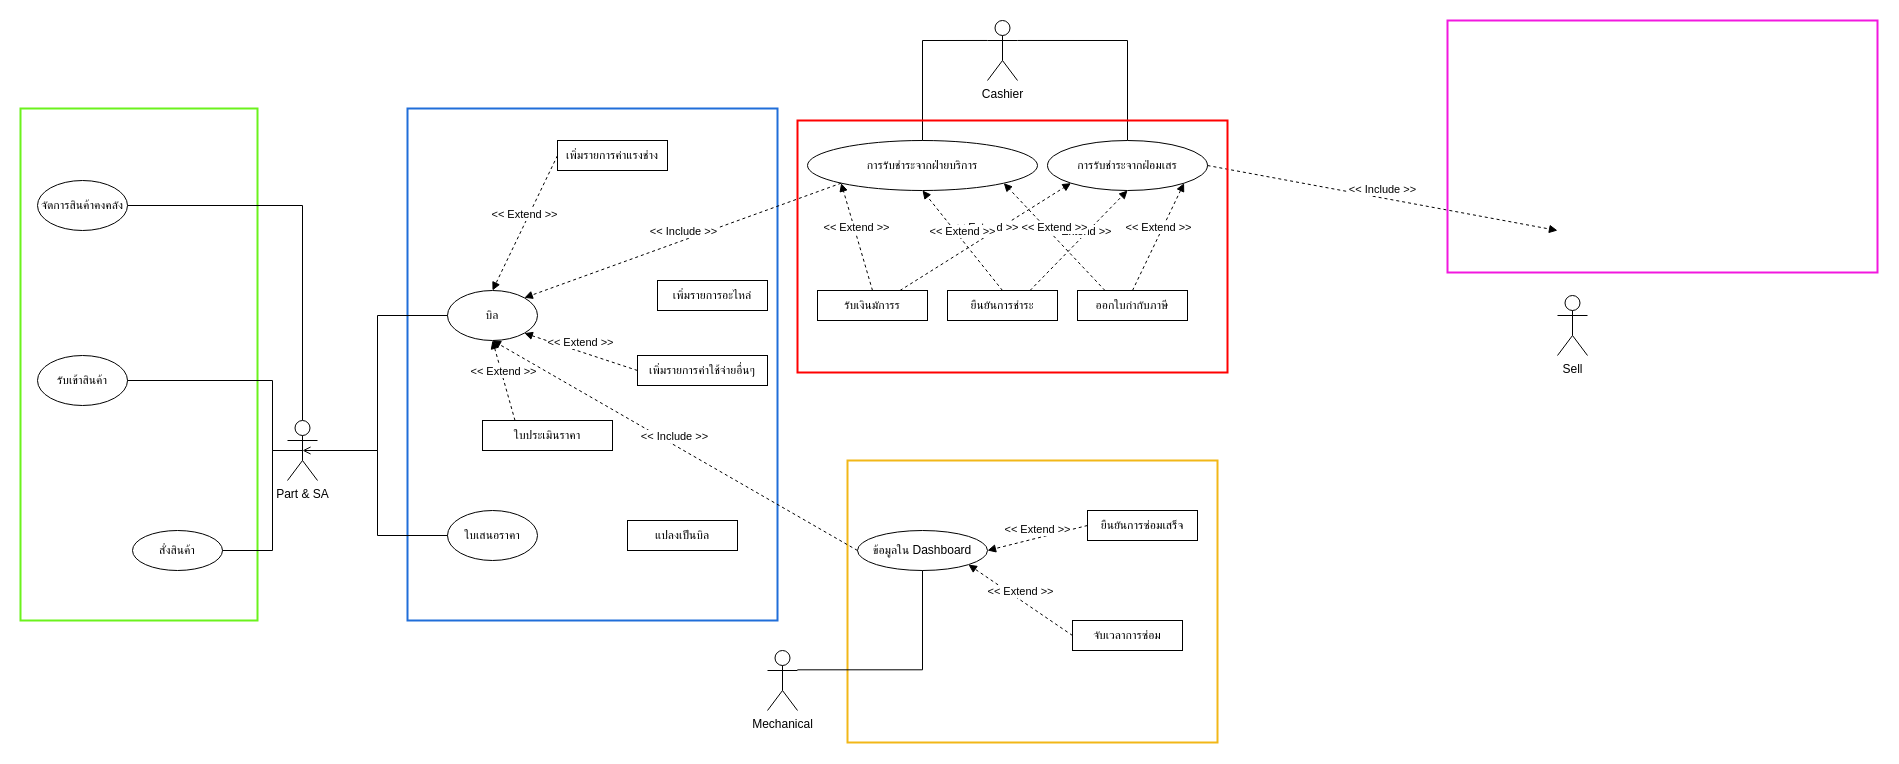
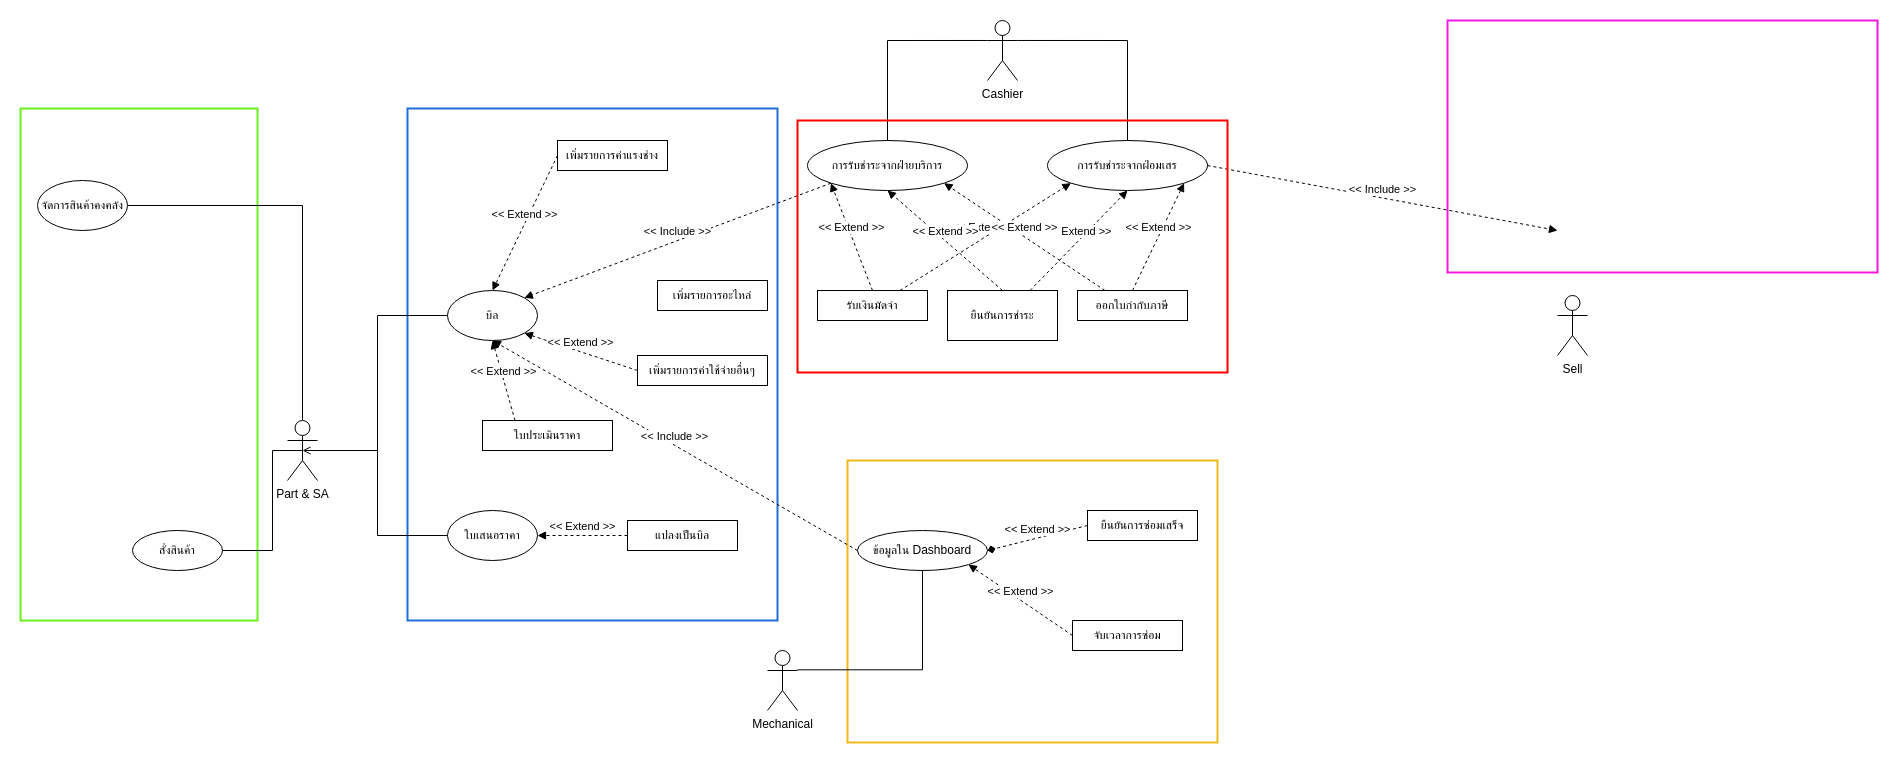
node "การรับชำระจากฝ่ายบริการ": size 230x50 -> 160x50
node "รับเงินมัการร": label "รับเงินมัการร" -> "รับเงินมัดจำ"
node "ยืนยันการชำระ": size 110x30 -> 110x50
node "รับเข้าสินค้า": removed
edge "รับเข้าสินค้า" -- "Part & SA": removed
edge "แปลงเป็นบิล" -> "ใบเสนอราคา": added, label "<< Extend >>"
edge "ยืนยันการซ่อมเสร็จ" -> "ข้อมูลใน Dashboard": arrowhead block -> diamond
